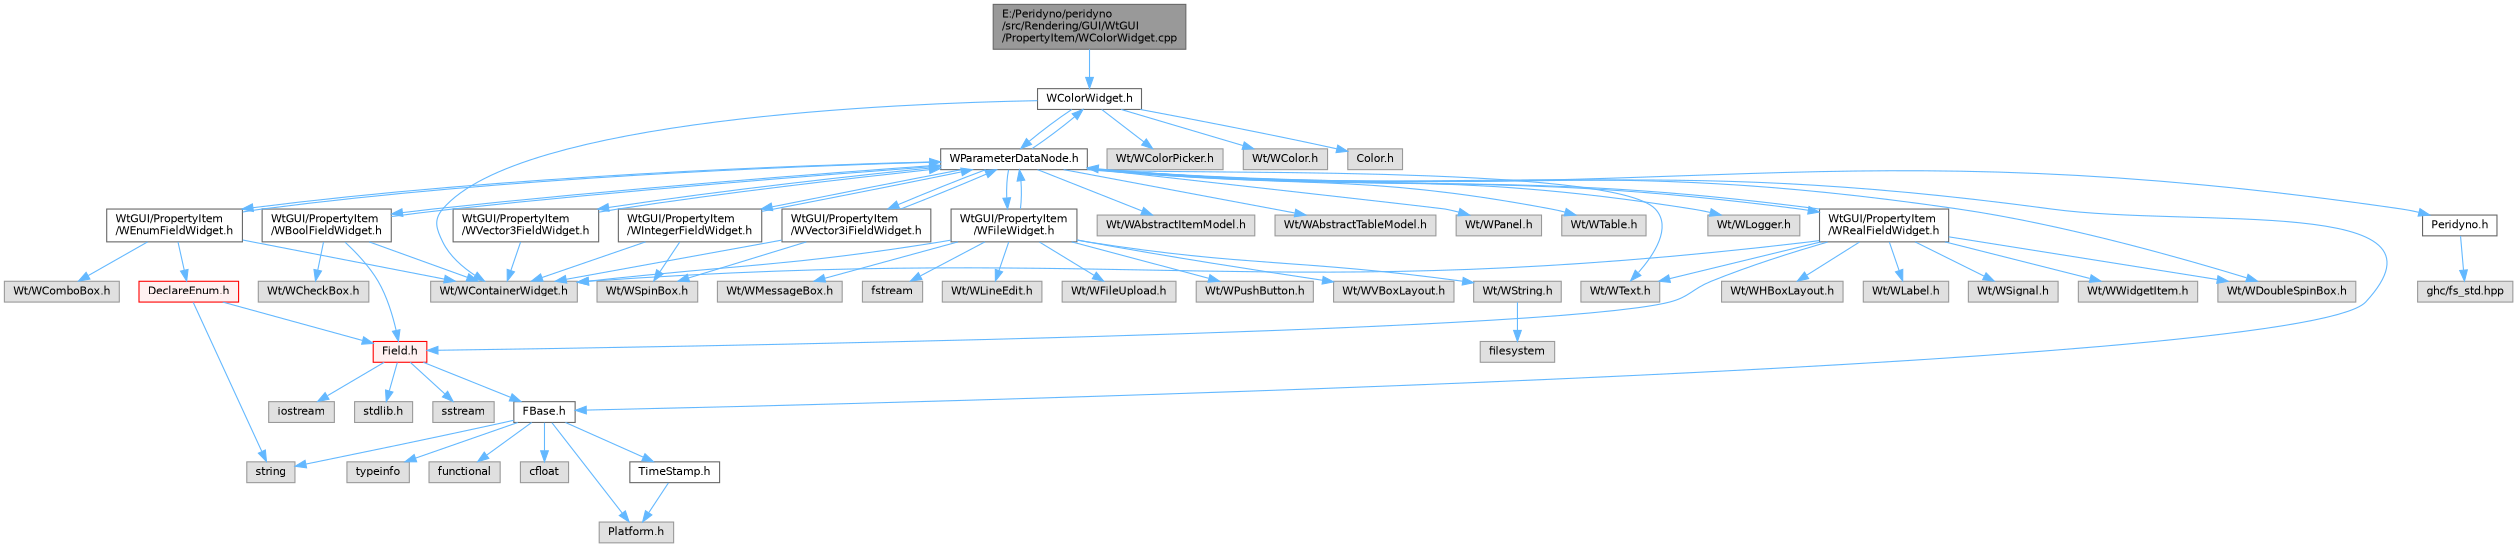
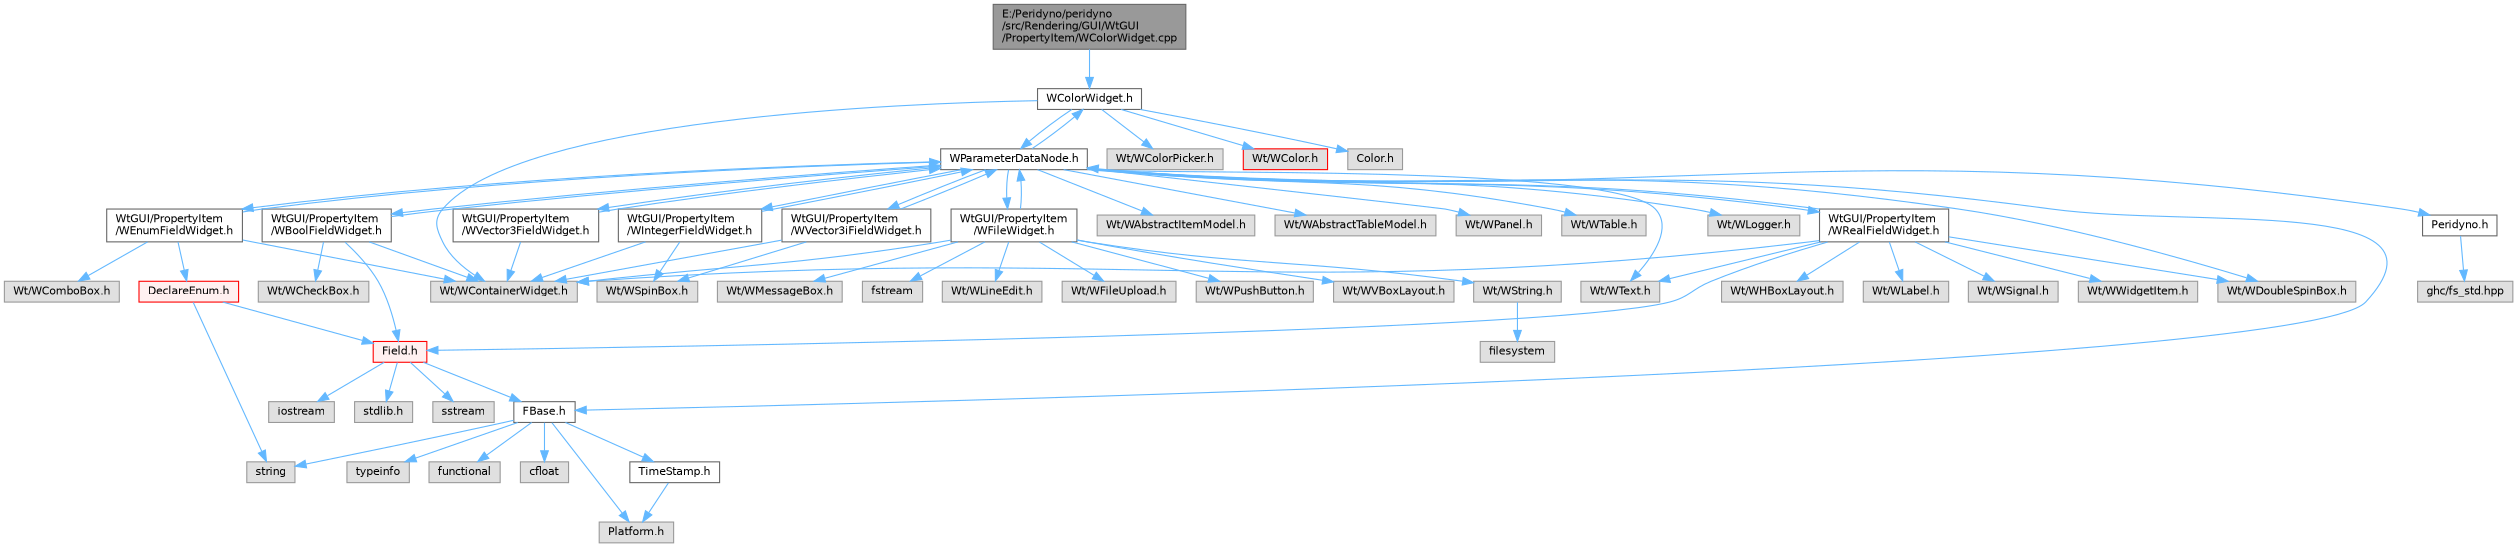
node "Wt/WColor.h": color grey60 -> red
